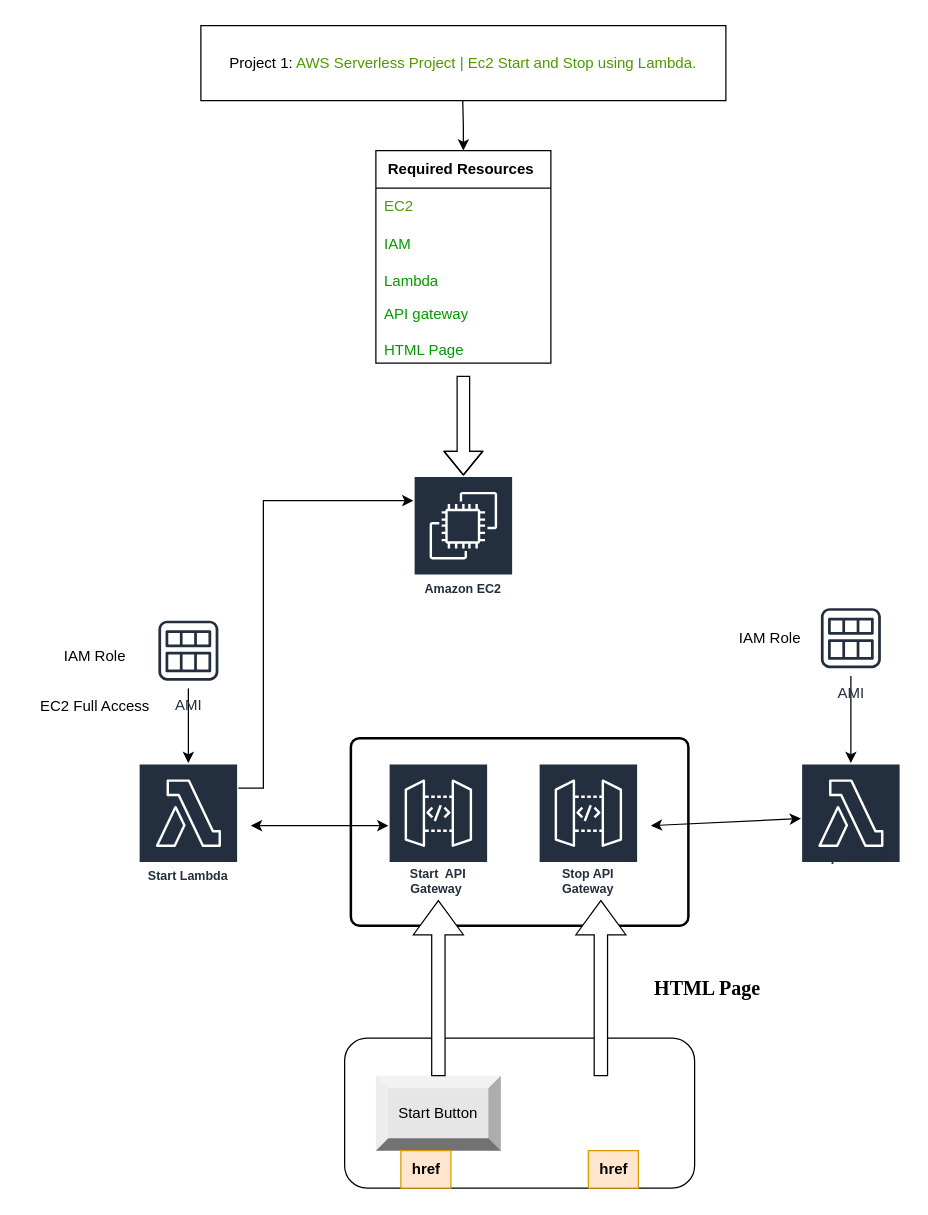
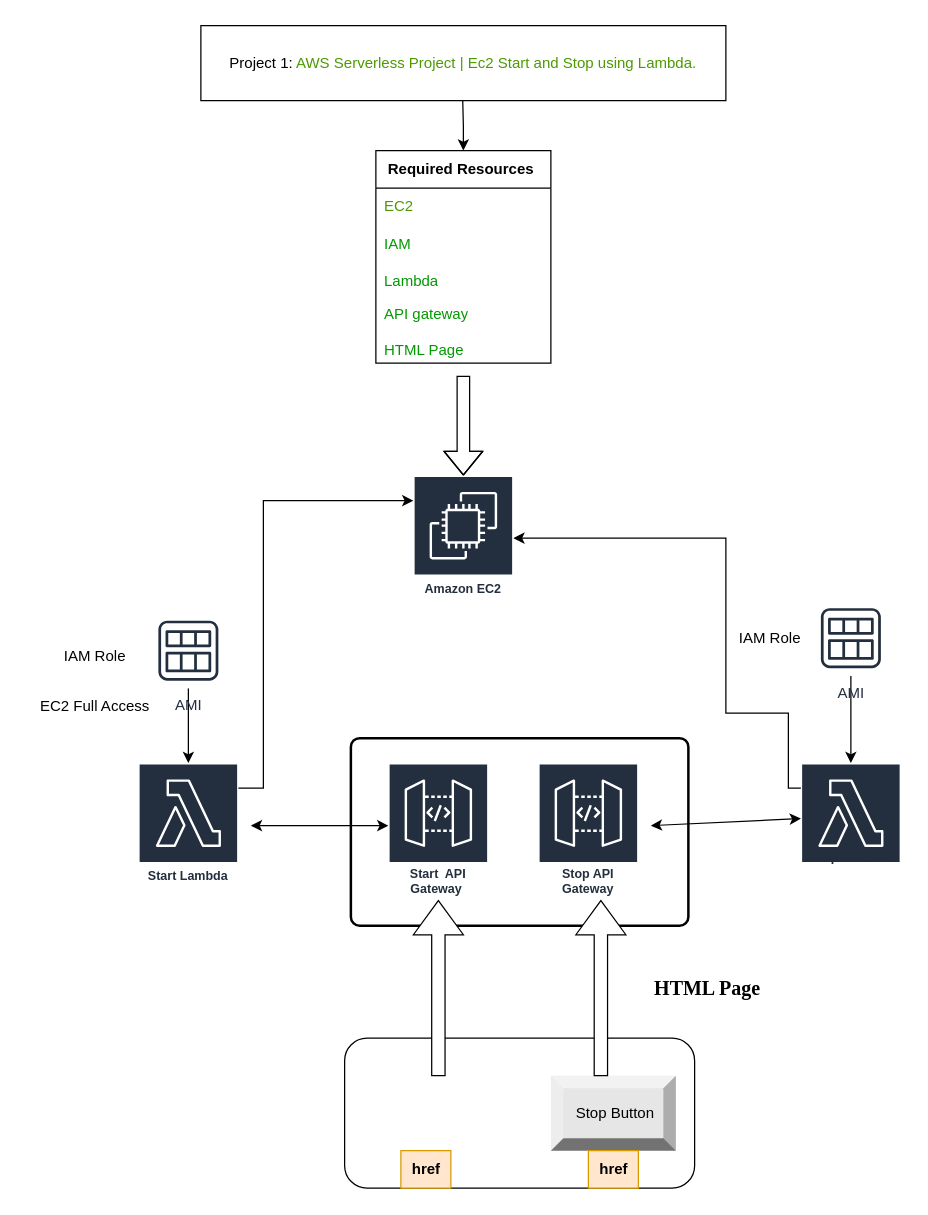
edge "Stop Lambda" -> "Amazon EC2": added
node "Start Button": removed
node "Stop Button": added
